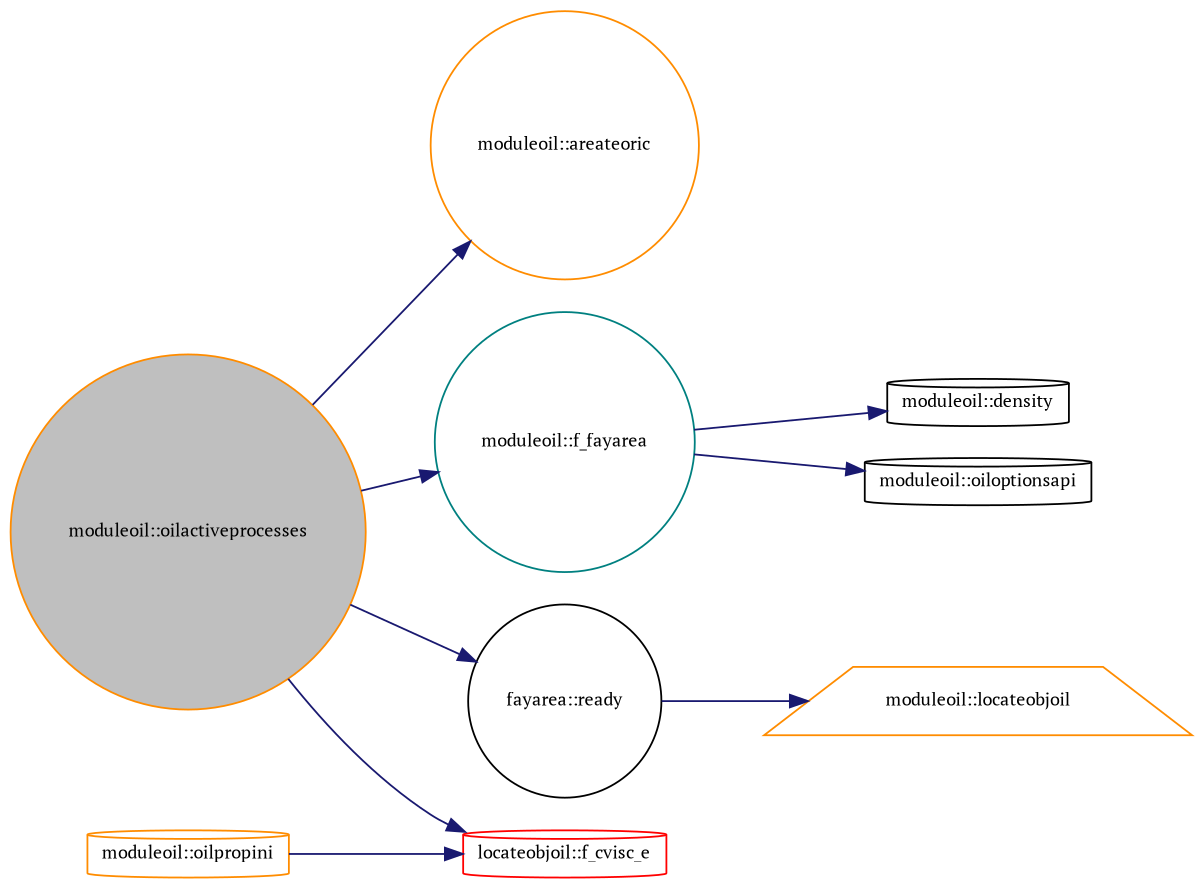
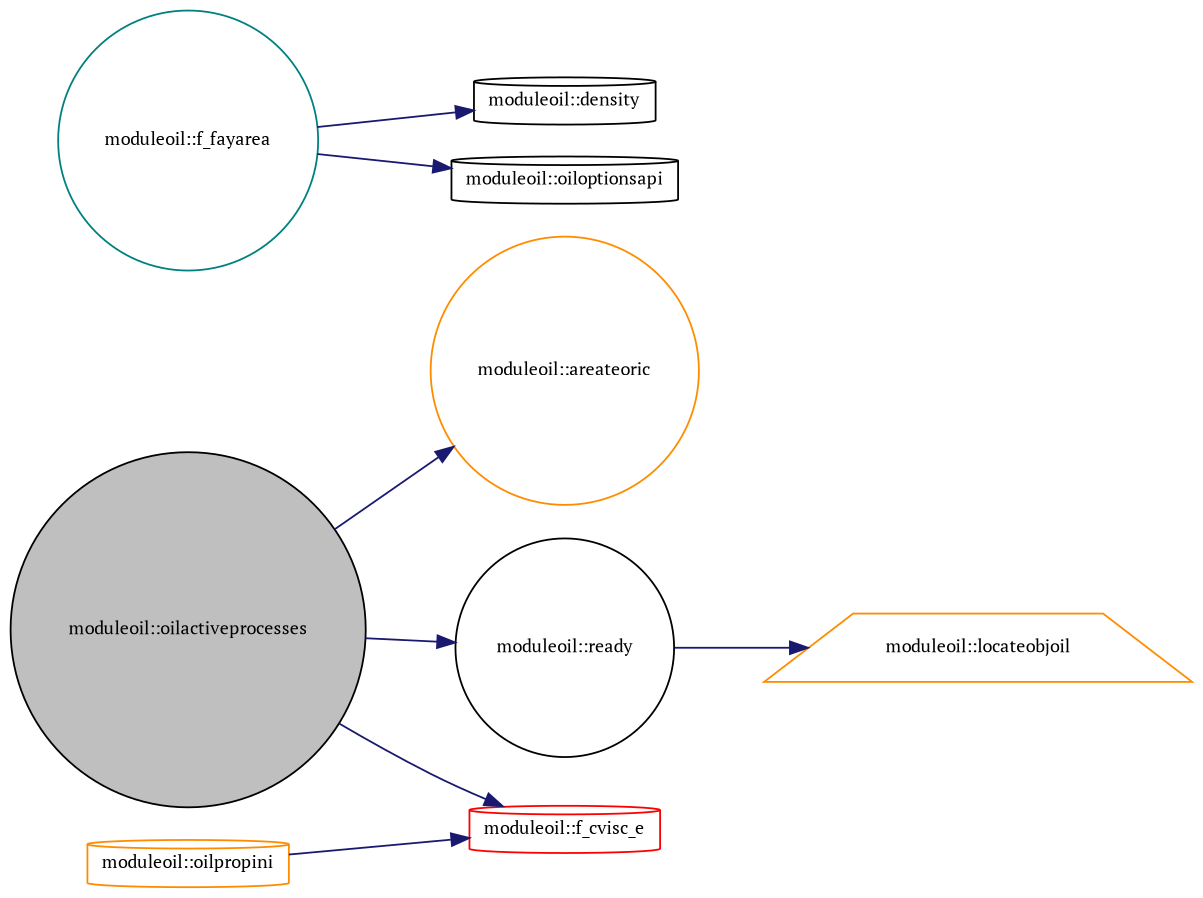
edge "moduleoil::oilactiveprocesses" -> "moduleoil::f_fayarea": removed
node "moduleoil::oilactiveprocesses": color darkorange -> black
node "fayarea::ready": label "fayarea::ready" -> "moduleoil::ready"
node "locateobjoil::f_cvisc_e": label "locateobjoil::f_cvisc_e" -> "moduleoil::f_cvisc_e"
